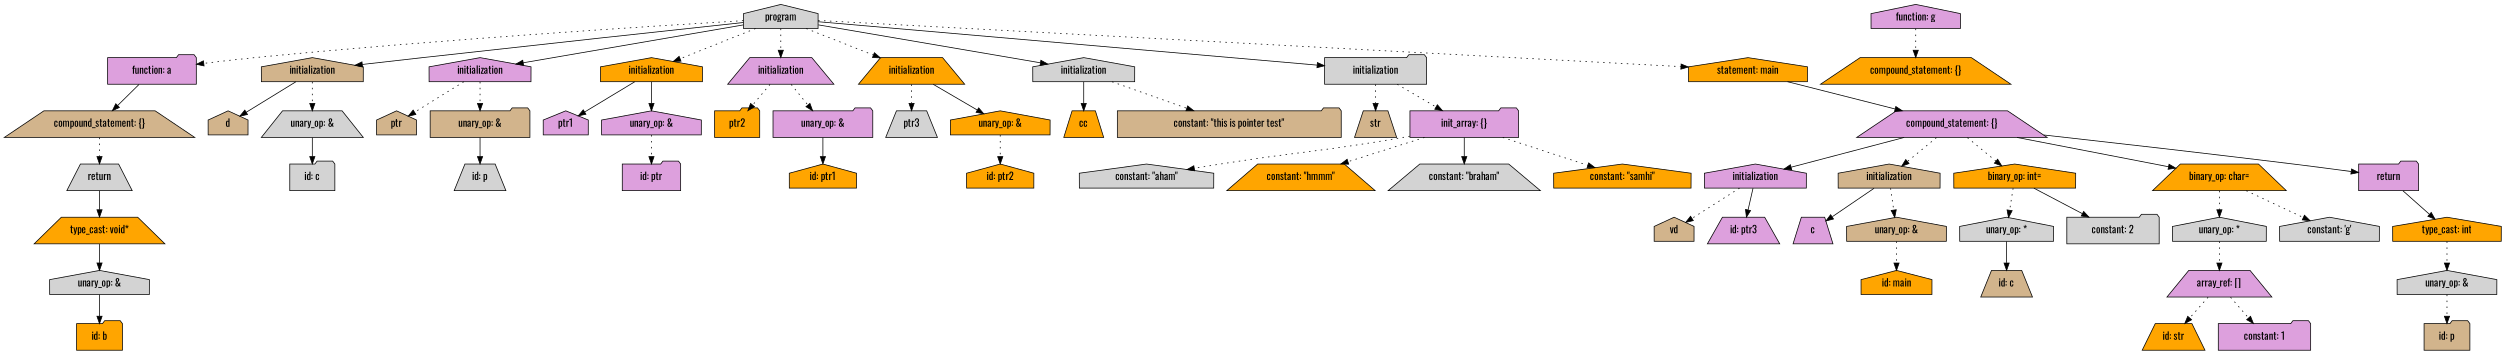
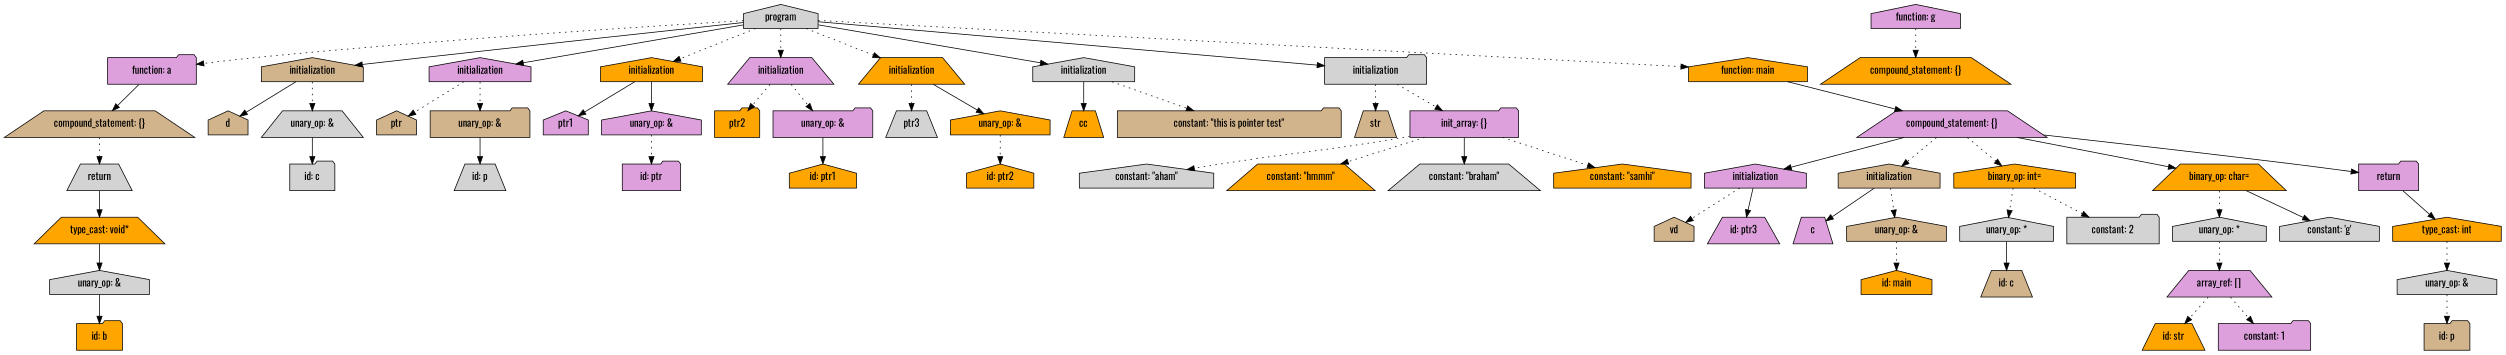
node "statement: main": label "statement: main" -> "function: main"
edge "binary_op: int=" -> "constant: 2": style solid -> dotted
edge "binary_op: char=" -> "constant: 'g'": style dotted -> solid
